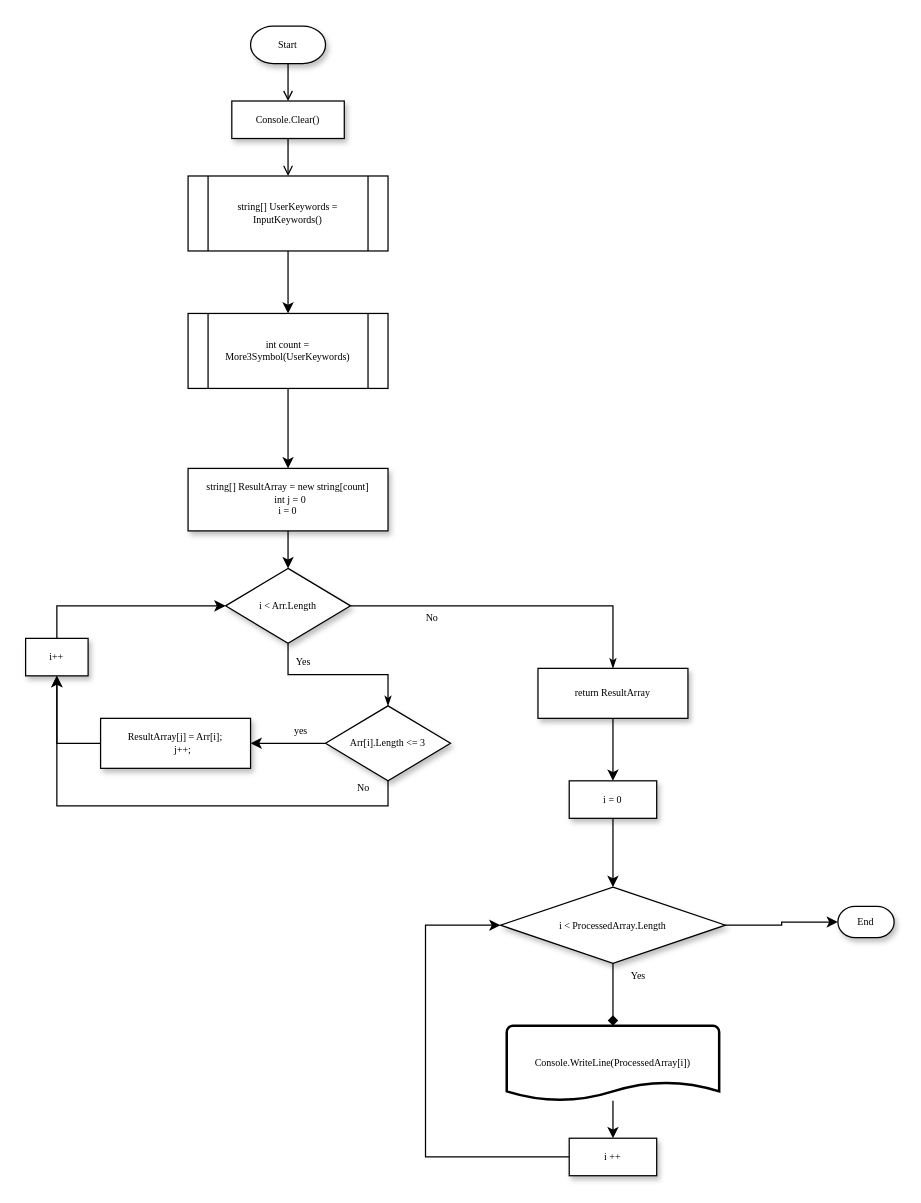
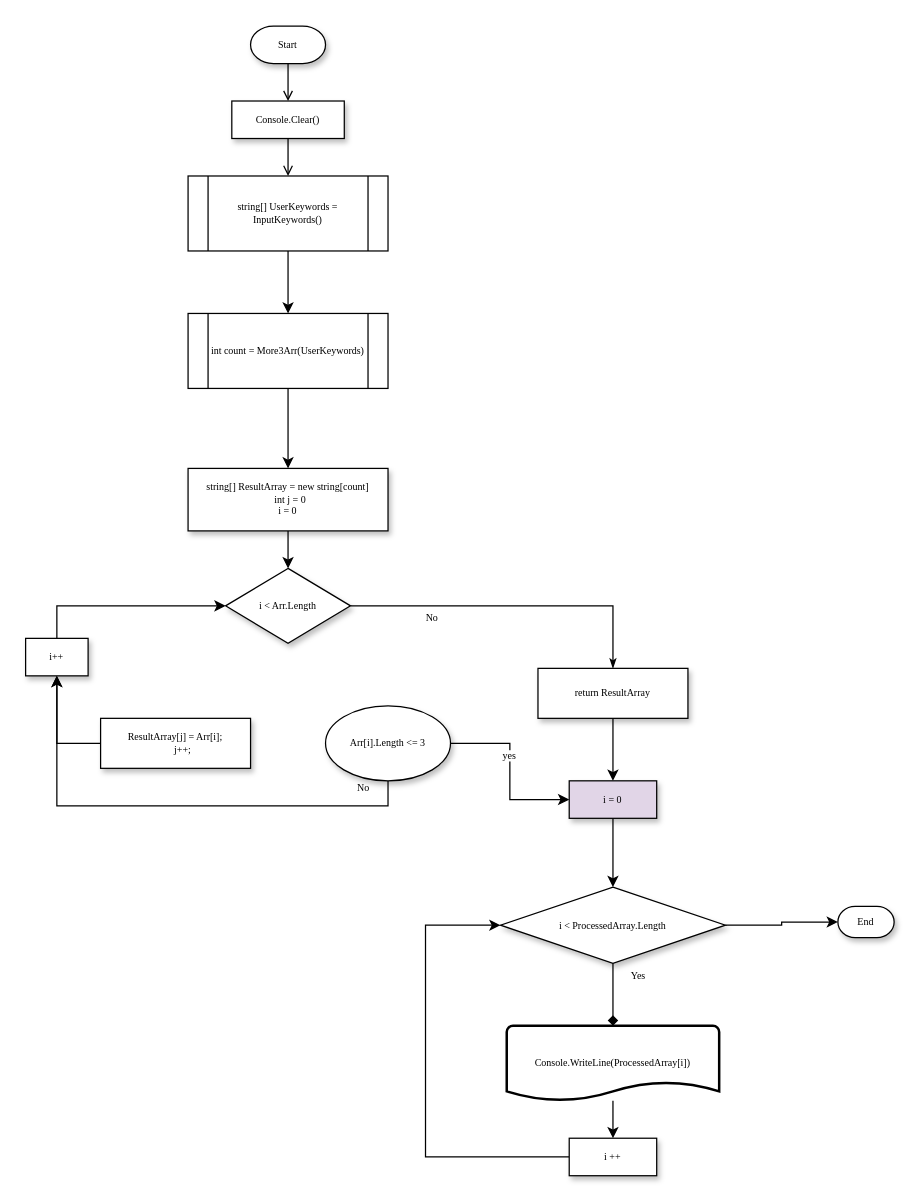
node "int count = More3Symbol(UserKeywords)": label "int count = More3Symbol(UserKeywords)" -> "int count = More3Arr(UserKeywords)"
edge "i < Arr.Length" -> "Arr[i].Length <= 3": removed, label "Yes"
edge "Arr[i].Length <= 3" -> "ResultArray[j] = Arr[i]; j++;": now "Arr[i].Length <= 3" -> "i = 0"
node "Arr[i].Length <= 3": shape diamond -> ellipse
node "i = 0": fillcolor #ffffff -> #e1d5e7
